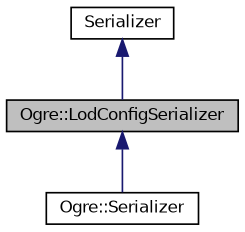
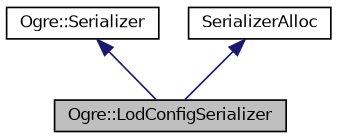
node "Serializer": label "Serializer" -> "SerializerAlloc"
edge "Ogre::Serializer" -> "Ogre::LodConfigSerializer": reversed
